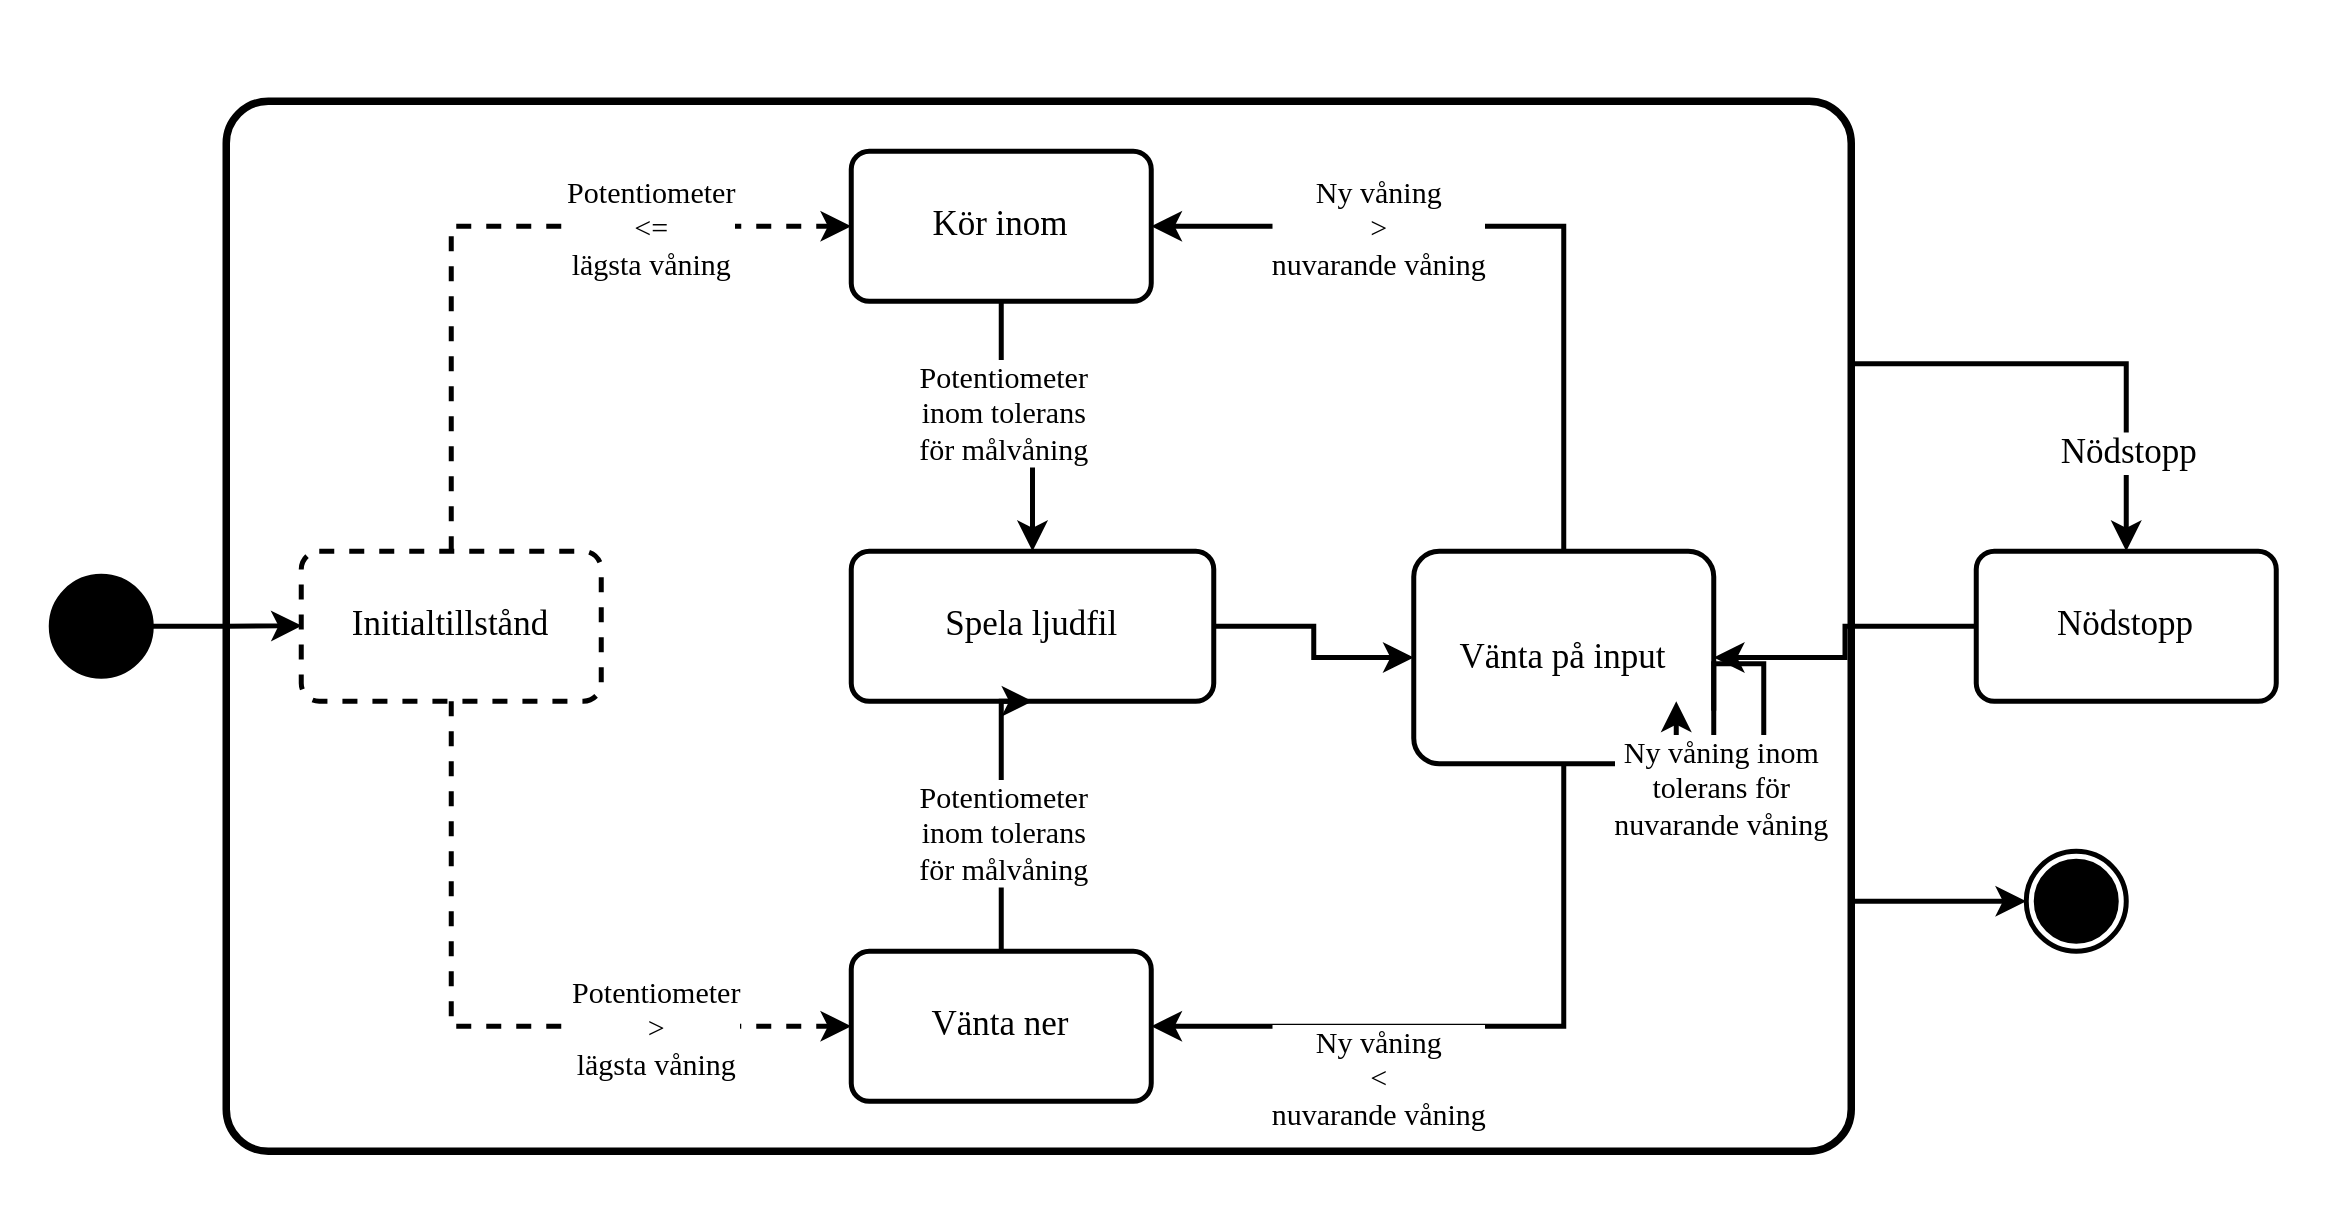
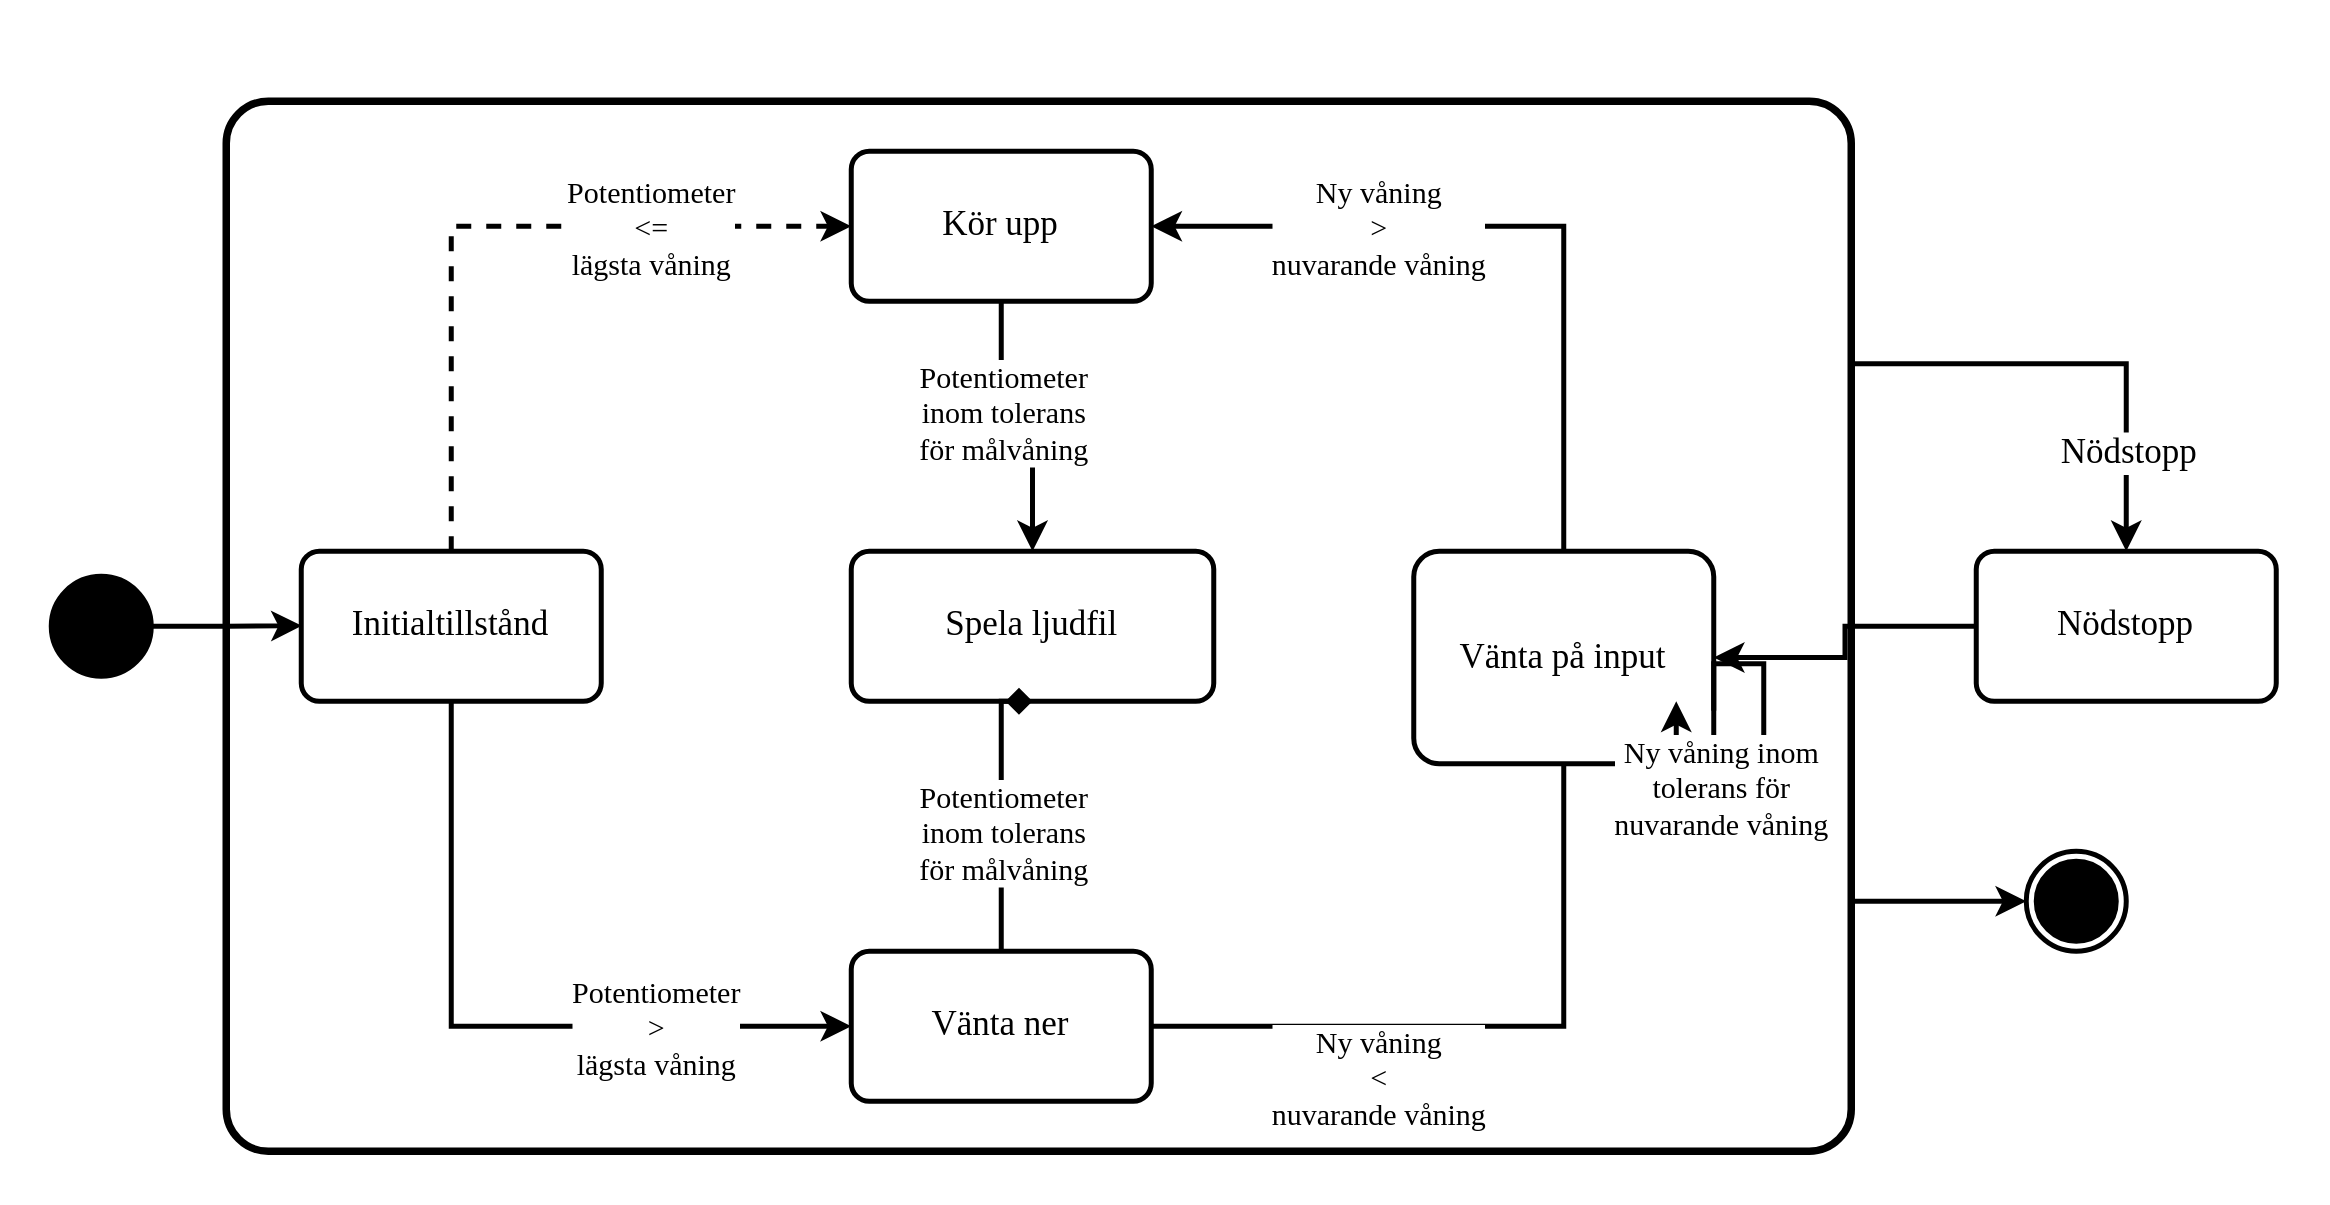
node "Kör inom": label "Kör inom" -> "Kör upp"
node "Initialtillstånd": style dashed -> solid
edge "Spela ljudfil" -> "Vänta på input": removed
edge "Vänta ner" -> "Spela ljudfil": arrowhead classic -> diamond
edge "Initialtillstånd" -> "Vänta ner": style dashed -> solid
edge "Vänta på input" -> "Vänta ner": arrowhead classic -> none
